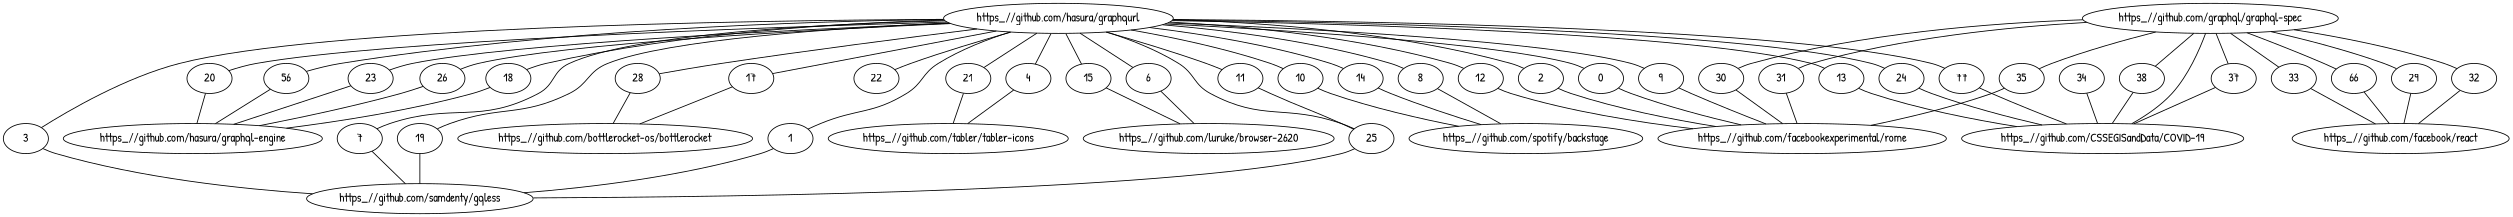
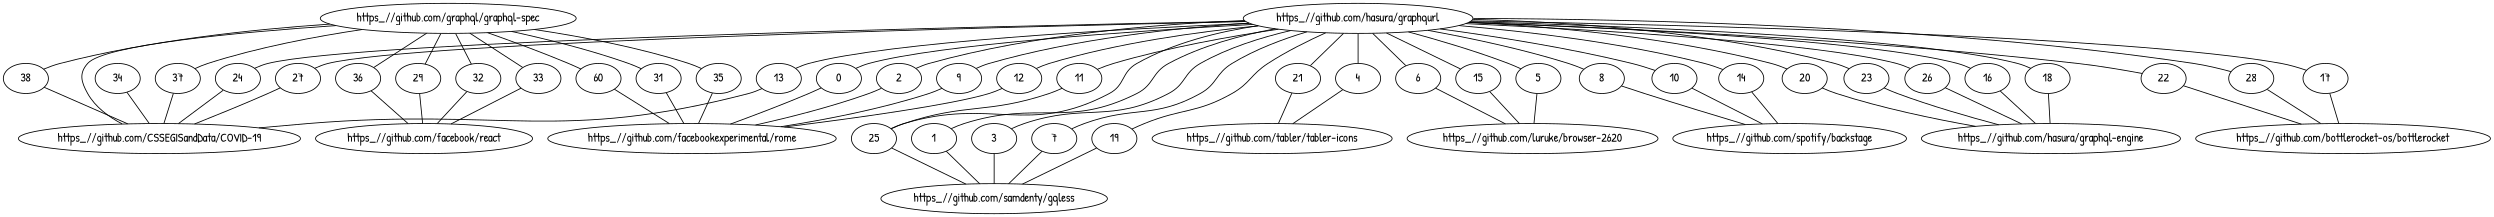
node "56": label "56" -> "16"
node "5": added
node "30": label "30" -> "60"
node "77": label "77" -> "27"
node "66": label "66" -> "36"
edge "22" -- "https_//github.com/bottlerocket-os/bottlerocket": added
